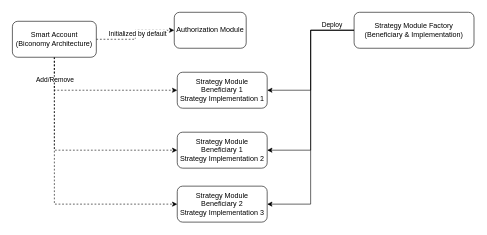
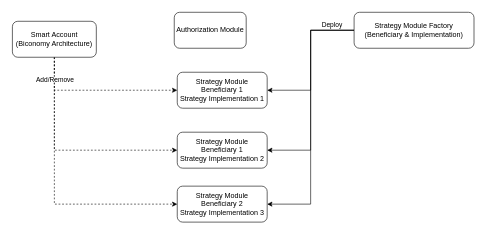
edge "Smart Account (Biconomy Architecture)" -> "Authorization Module": removed, label "Initialized by default"
